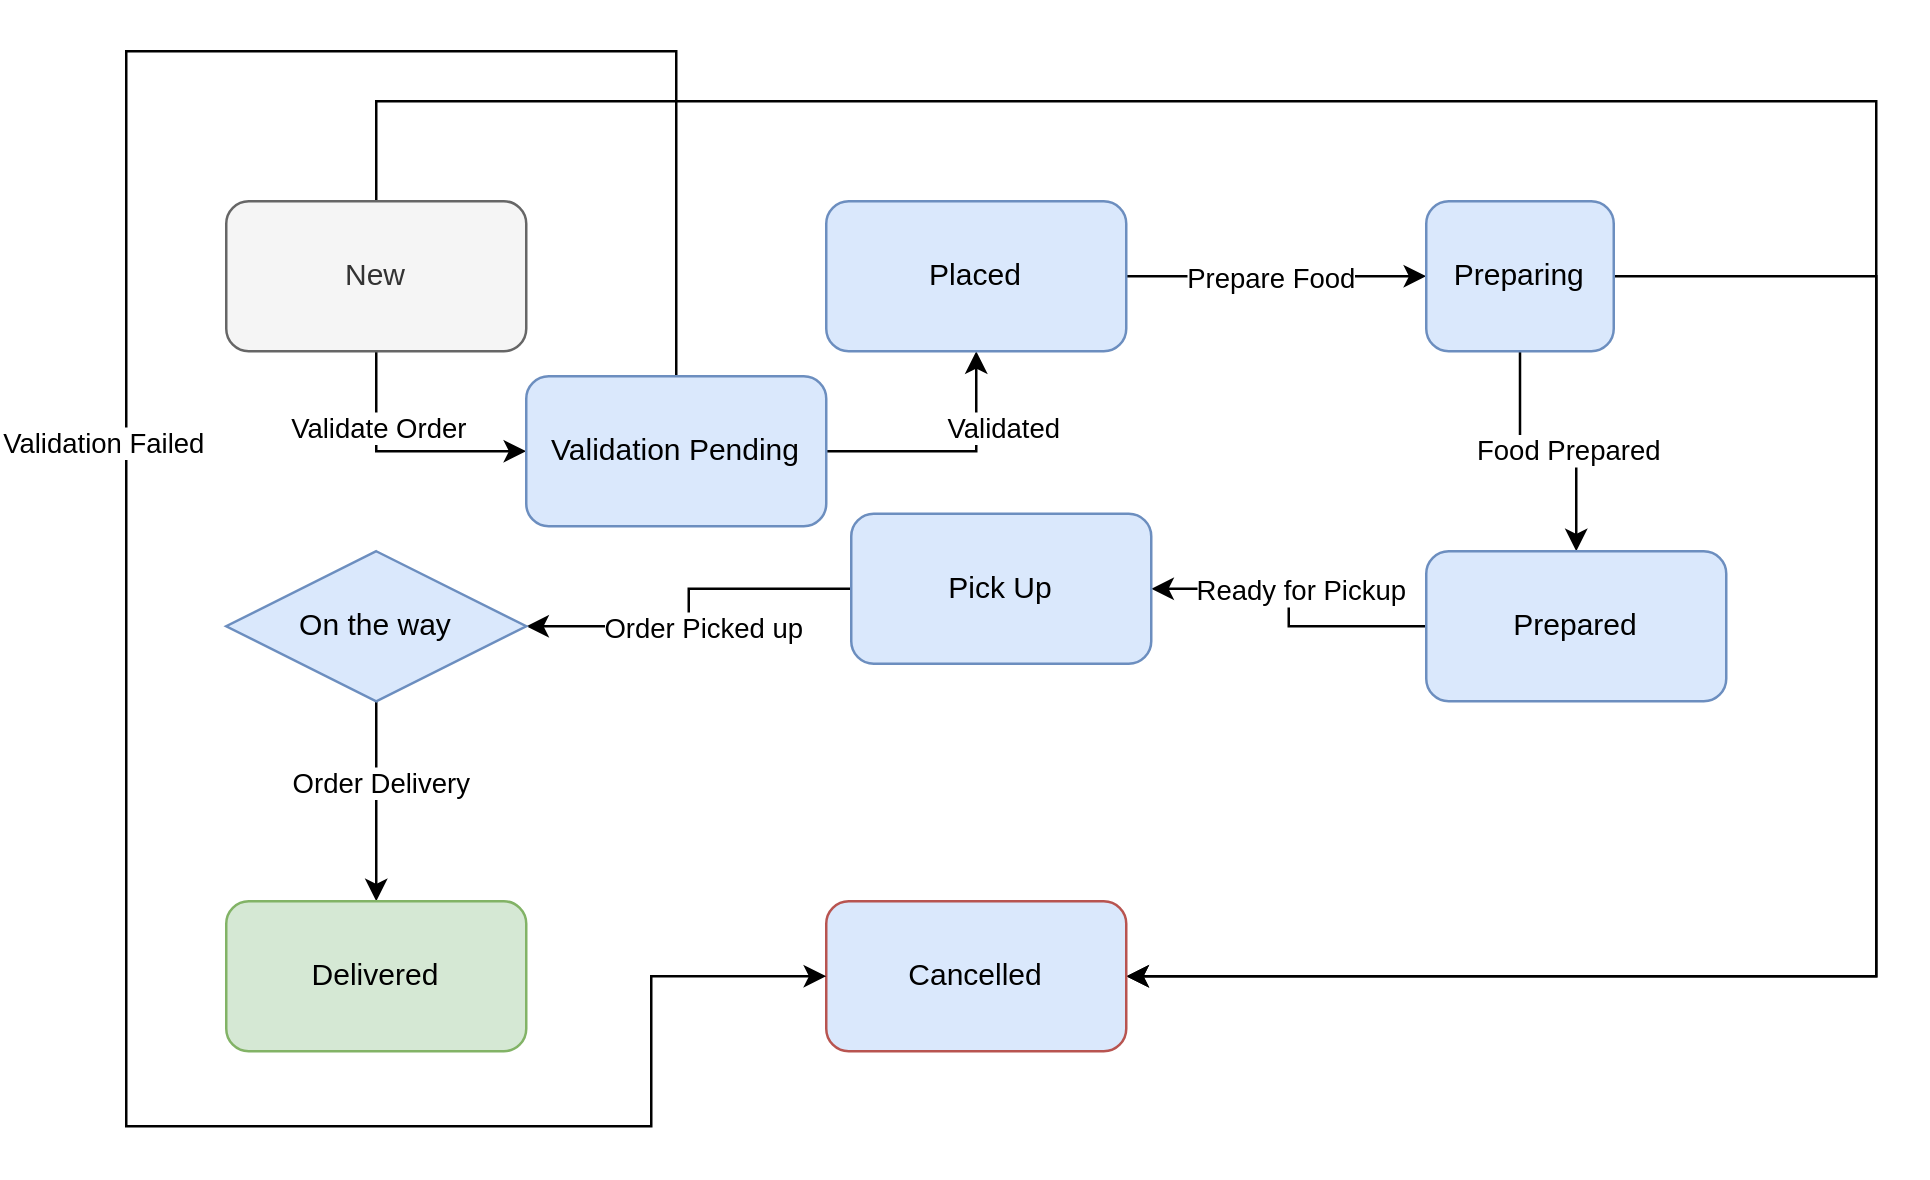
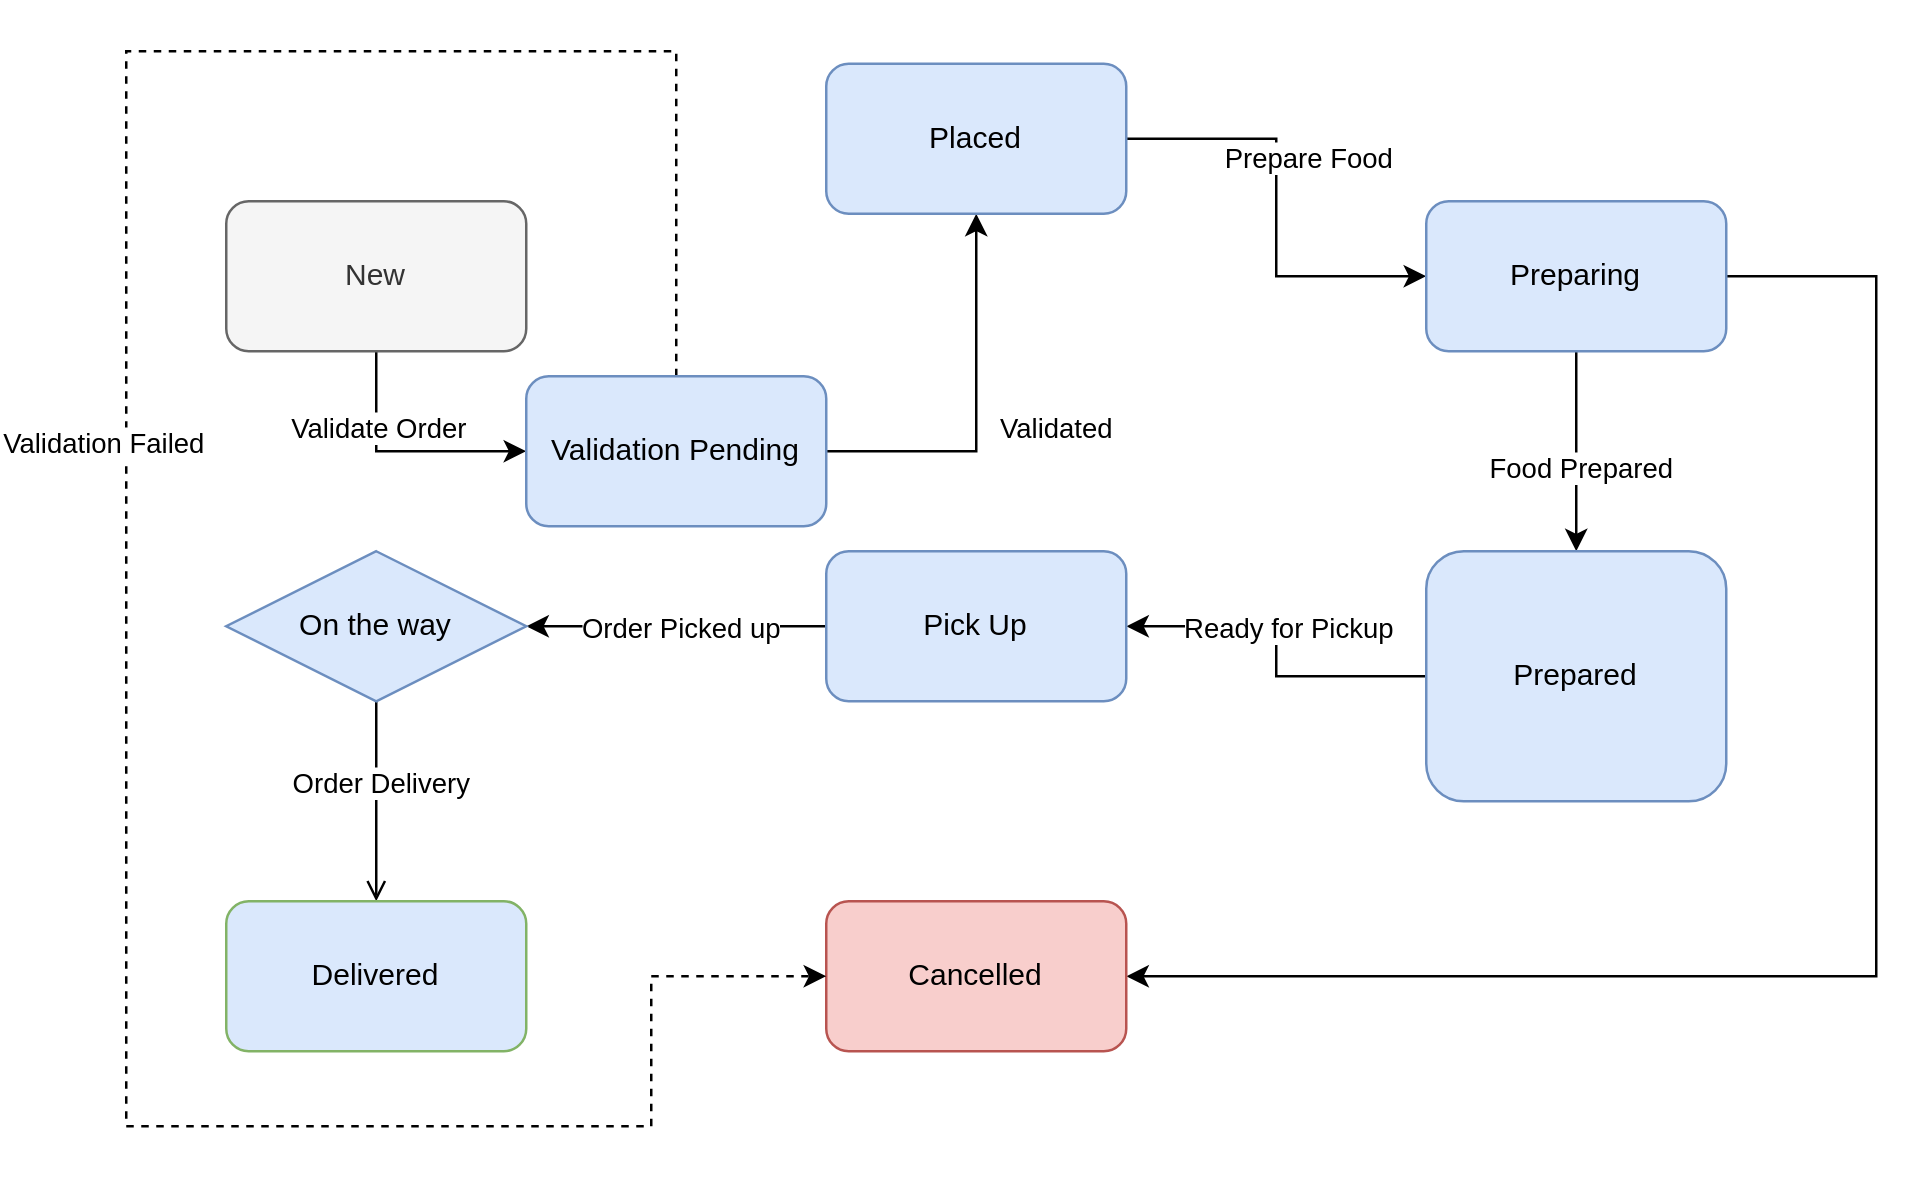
edge "New" -> "Cancelled": removed
node "Placed": moved (976, 276) -> (976, 139)
node "Preparing": size 188x150 -> 300x150
node "Pick Up": moved (1001, 589) -> (976, 626)
node "Prepared": size 300x150 -> 300x250
edge "On the way" -> "Delivered": arrowhead classic -> open
node "Delivered": fillcolor #d5e8d4 -> #dae8fc
node "Cancelled": fillcolor #dae8fc -> #f8cecc
edge "Validation Pending" -> "Cancelled": style solid -> dashed
